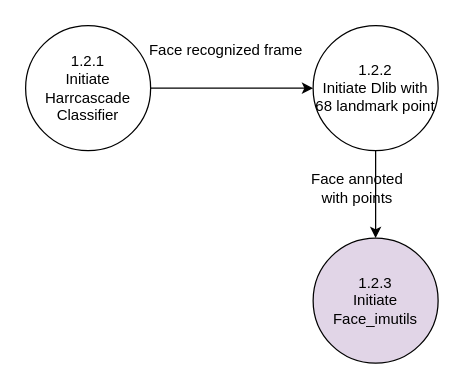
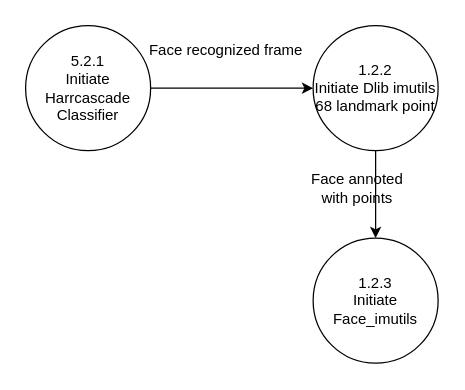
node "1.2.1 Initiate Harrcascade Classifier": label "1.2.1 Initiate Harrcascade Classifier" -> "5.2.1 Initiate Harrcascade Classifier"
node "1.2.2 Initiate Dlib with 68 landmark point": label "1.2.2 Initiate Dlib with 68 landmark point" -> "1.2.2 Initiate Dlib imutils 68 landmark point"
node "1.2.3 Initiate Face_imutils": fillcolor #e1d5e7 -> #ffffff
